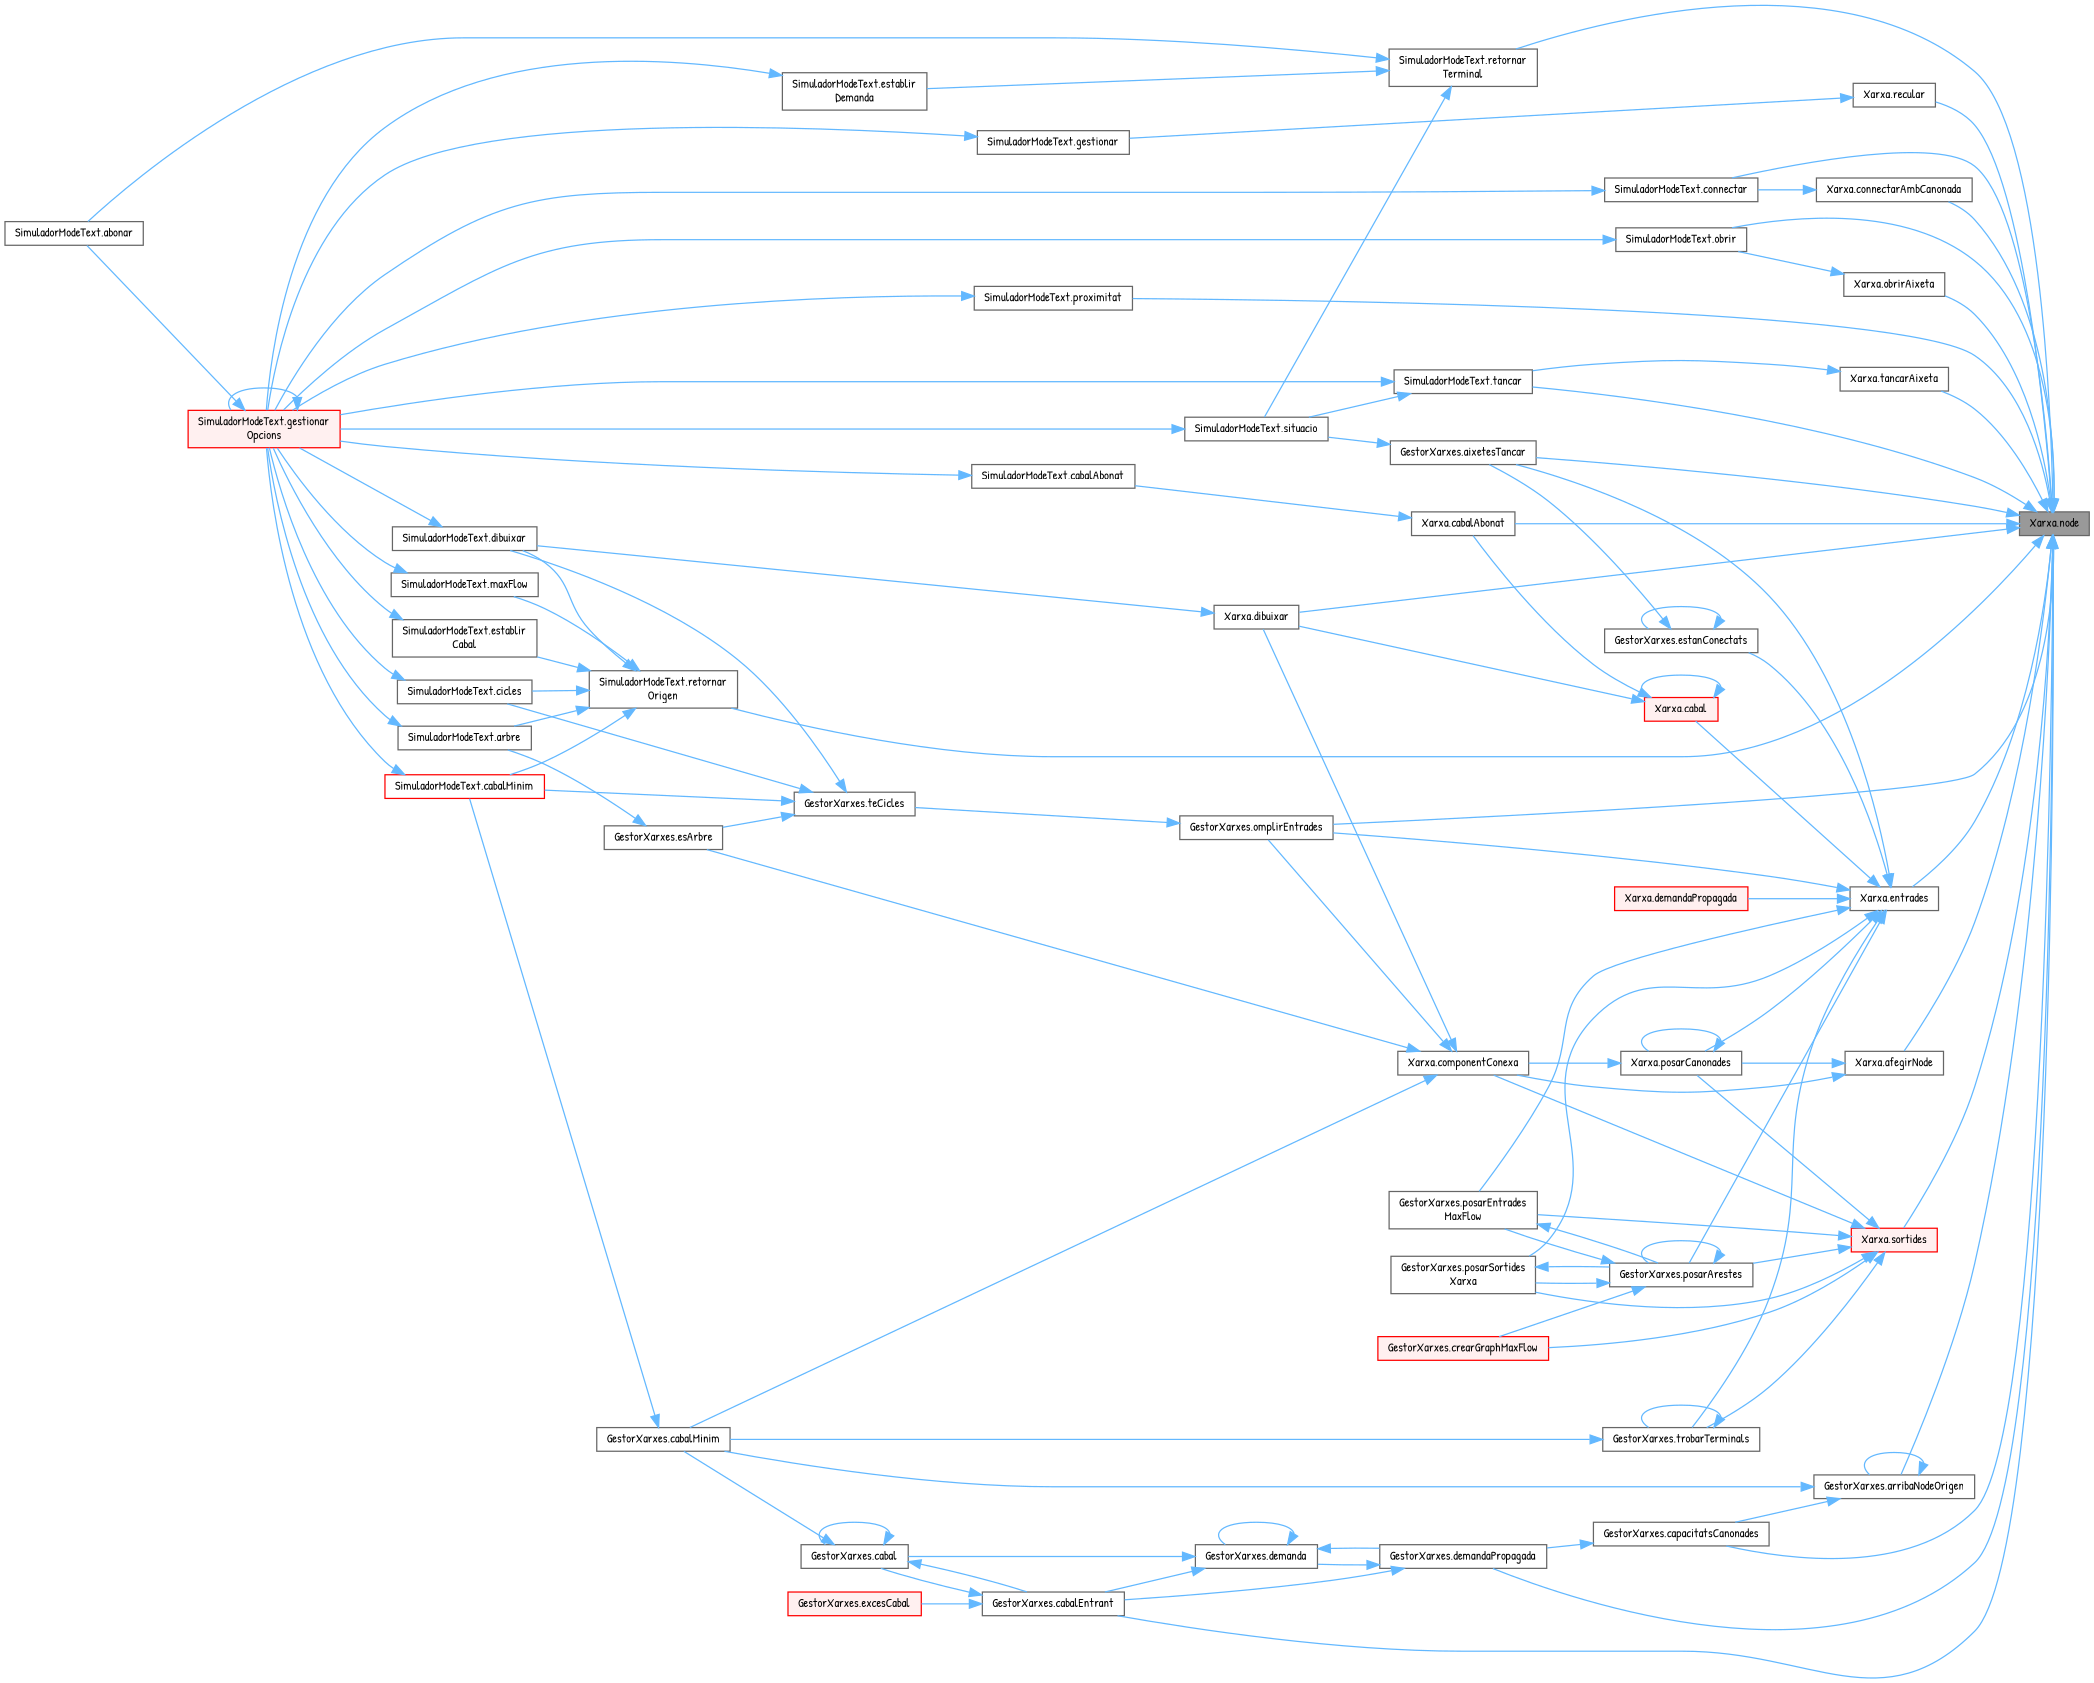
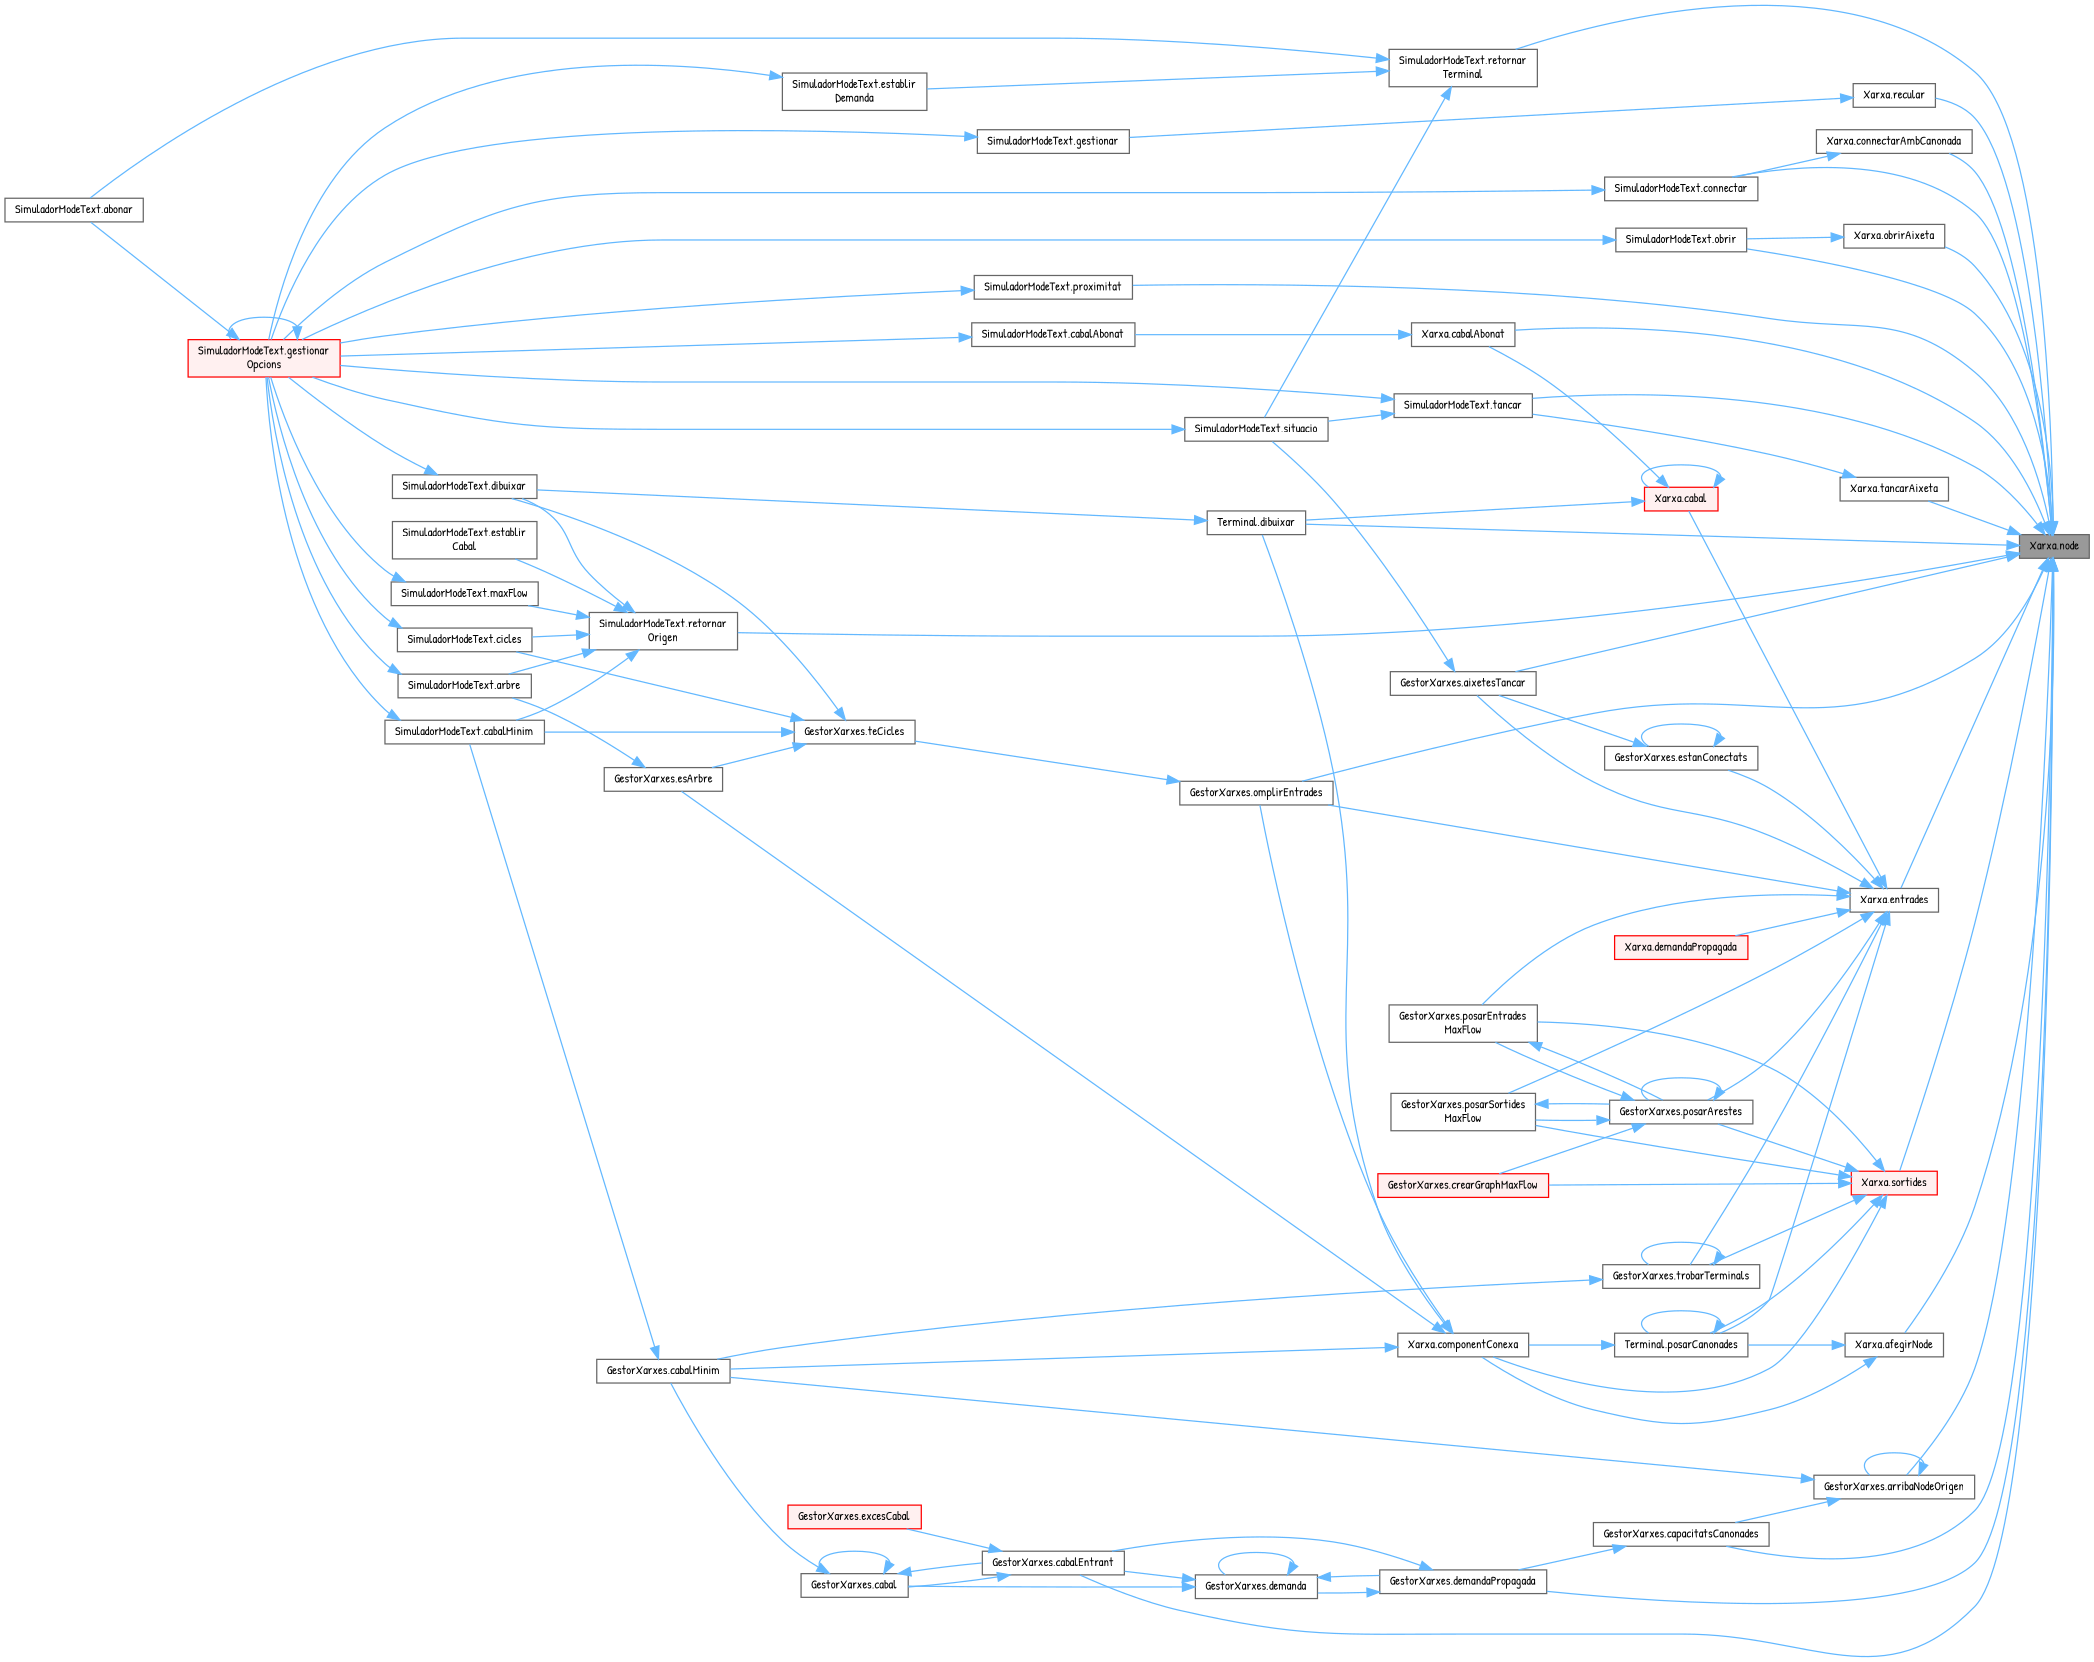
edge "SimuladorModeText.gestionar Opcions" -> "SimuladorModeText.establir Cabal": removed
node "Xarxa.dibuixar": label "Xarxa.dibuixar" -> "Terminal.dibuixar"
node "SimuladorModeText.cabalMinim": color red -> grey40
node "Xarxa.posarCanonades": label "Xarxa.posarCanonades" -> "Terminal.posarCanonades"
node "GestorXarxes.posarSortides Xarxa": label "GestorXarxes.posarSortides Xarxa" -> "GestorXarxes.posarSortides MaxFlow"
